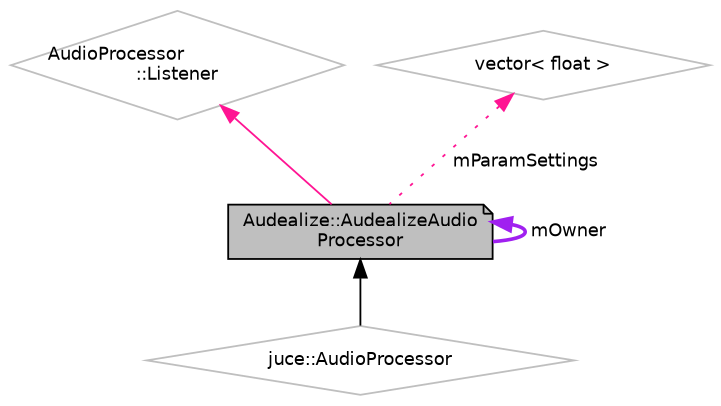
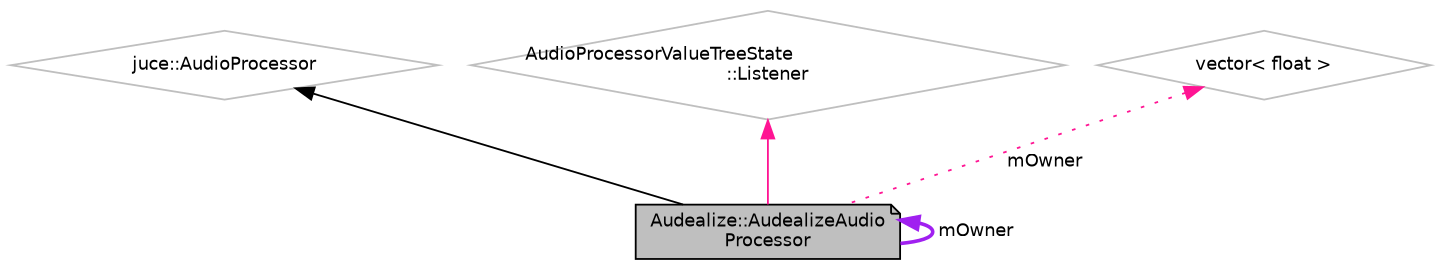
node "AudioProcessor ::Listener": label "AudioProcessor ::Listener" -> "AudioProcessorValueTreeState ::Listener"
edge "Audealize::AudealizeAudio Processor" -> "vector< float >": label " mParamSettings" -> " mOwner"
edge "juce::AudioProcessor" -> "Audealize::AudealizeAudio Processor": reversed
